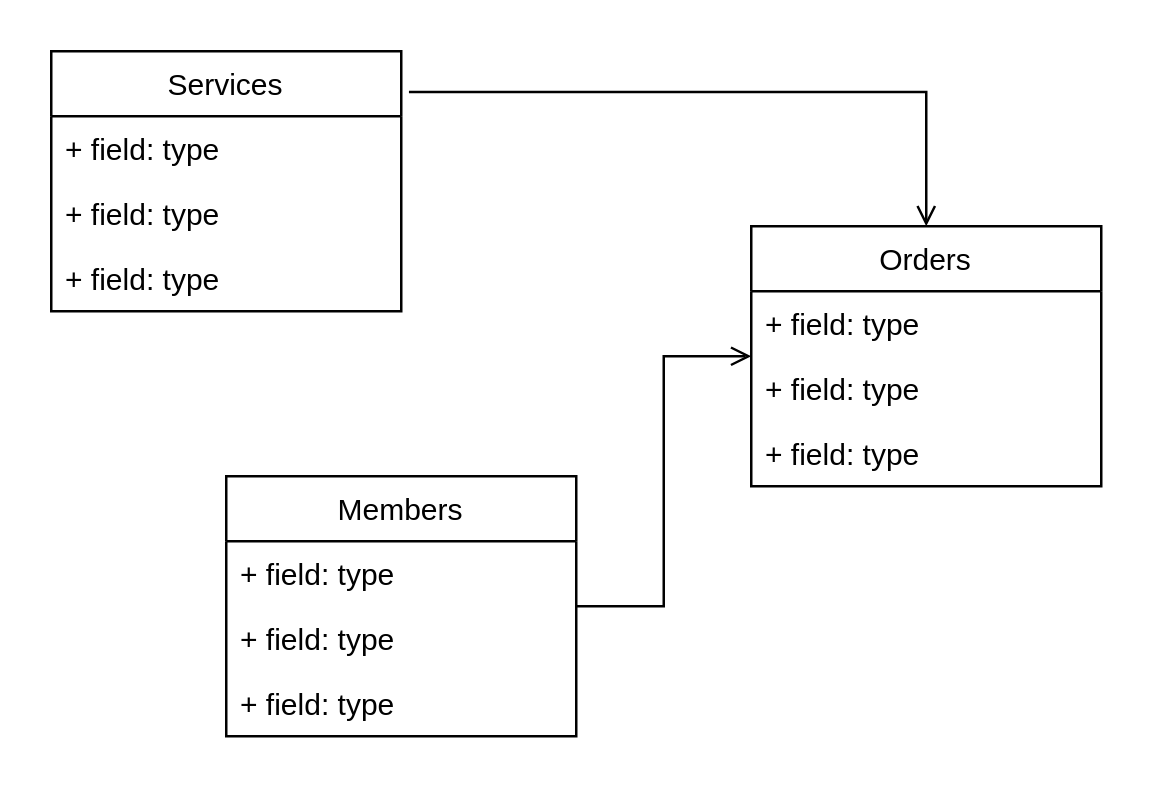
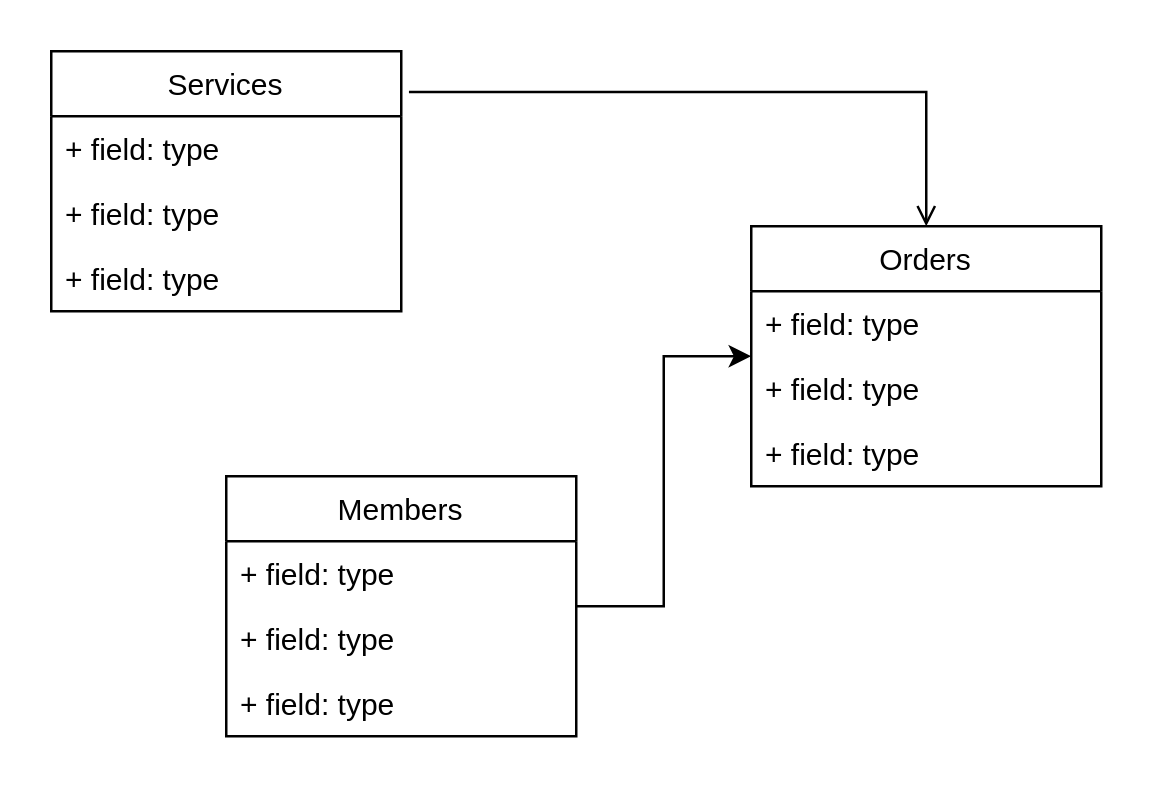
edge "Members" -> "Orders": arrowhead open -> classic
